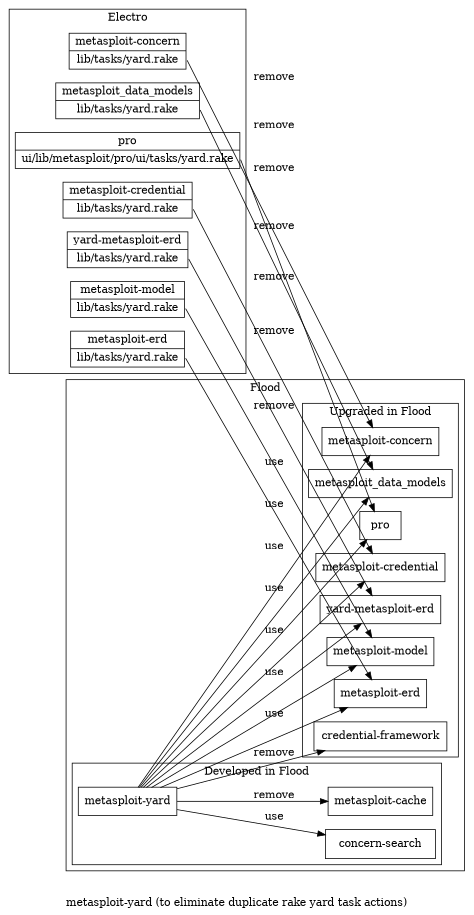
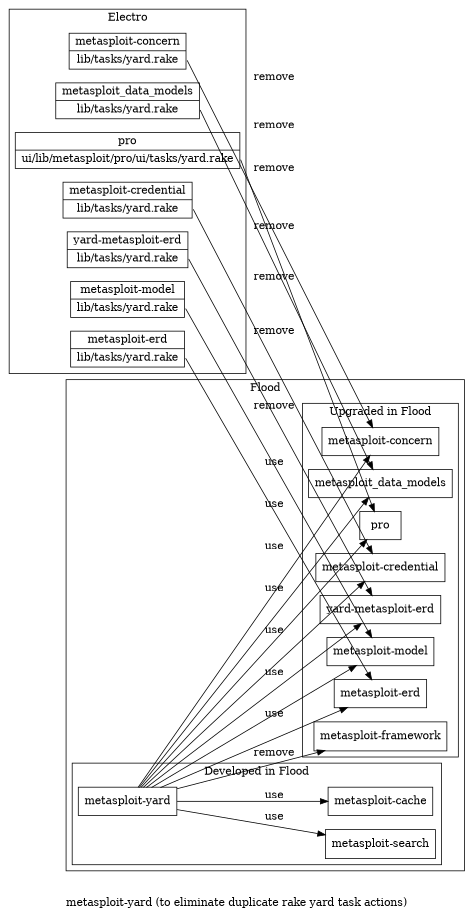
node "credential-framework": label "credential-framework" -> "metasploit-framework"
edge "metasploit-yard" -> "metasploit-cache": label "remove" -> "use"
node "concern-search": label "concern-search" -> "metasploit-search"
